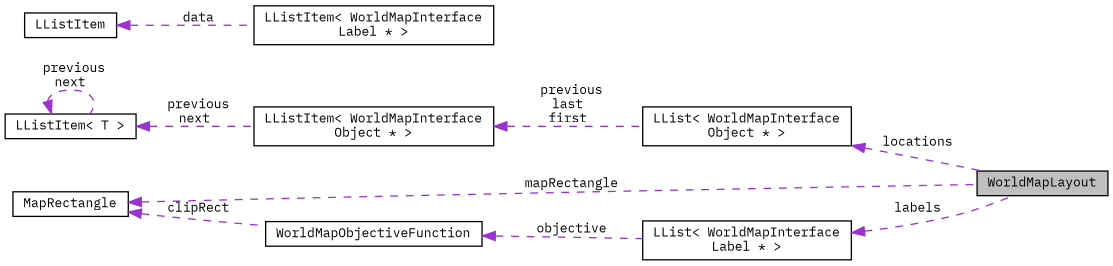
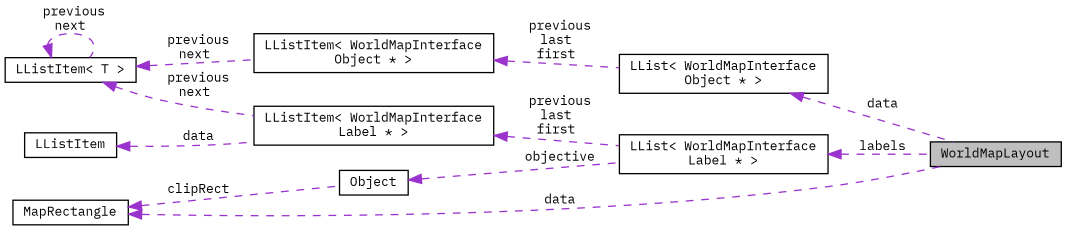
edge "LListItem< WorldMapInterface Label * >" -> "LListItem< T >": added, label "previous next"
edge "LList< WorldMapInterface Label * >" -> "LListItem< WorldMapInterface Label * >": added, label "previous last first"
edge "WorldMapLayout" -> "LList< WorldMapInterface Object * >": label " locations" -> " data"
edge "WorldMapLayout" -> "MapRectangle": label " mapRectangle" -> " data"
node "WorldMapObjectiveFunction": label "WorldMapObjectiveFunction" -> "Object"
